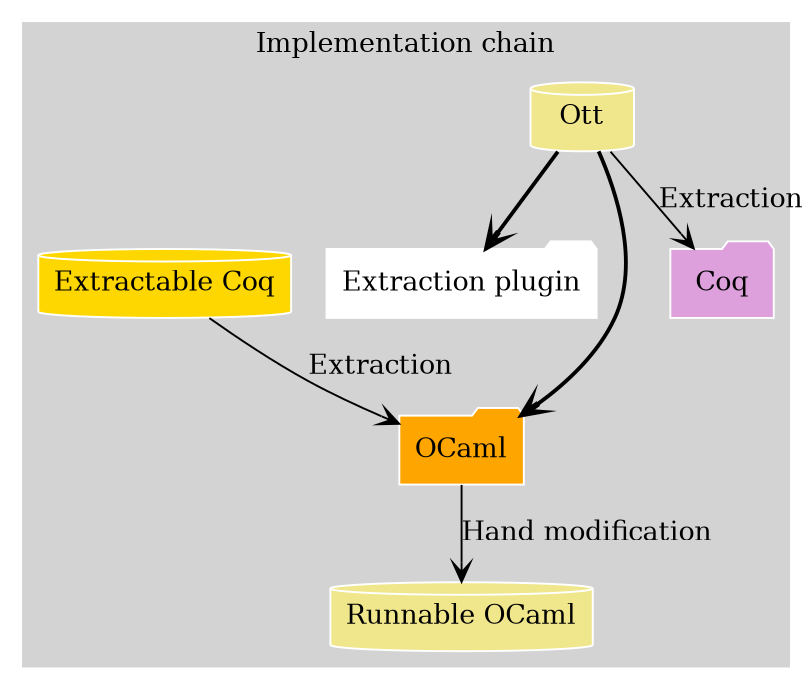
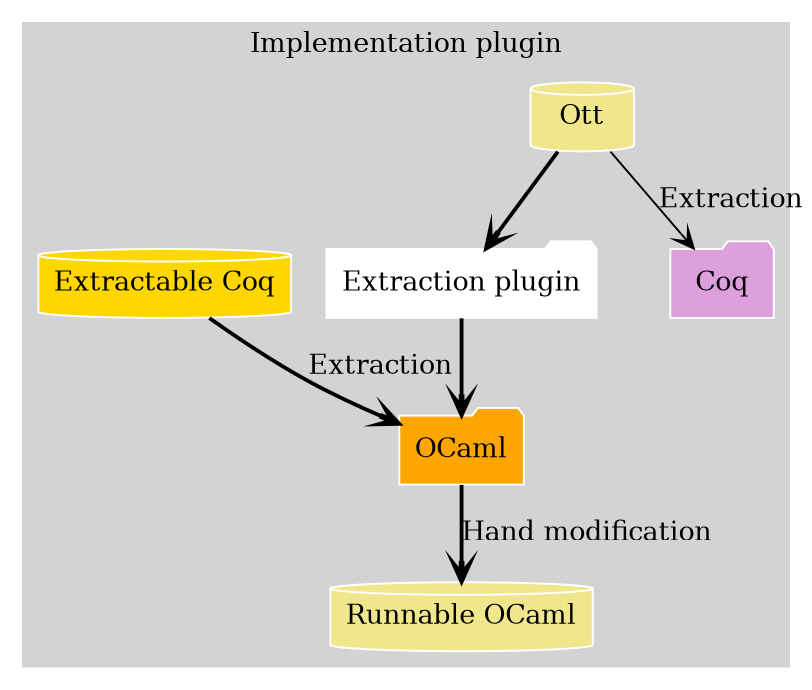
cluster "Implementation chain": label "Implementation chain" -> "Implementation plugin"
edge "Ott" -> "OCaml": now "Extraction plugin" -> "OCaml"
edge "Extractable Coq" -> "OCaml": style solid -> bold
edge "OCaml" -> "Runnable OCaml": style solid -> bold
